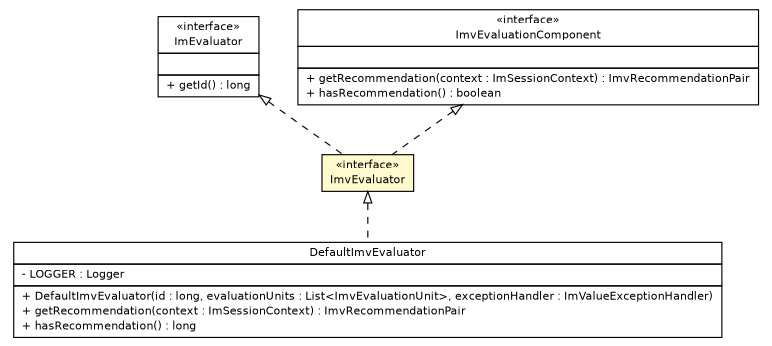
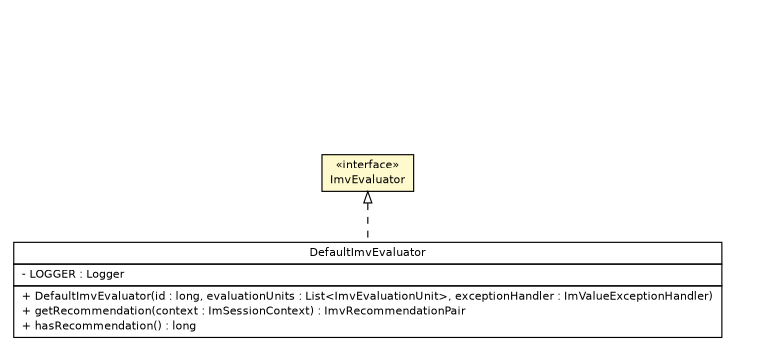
node "ImEvaluator": removed
node "ImvEvaluationComponent": removed
